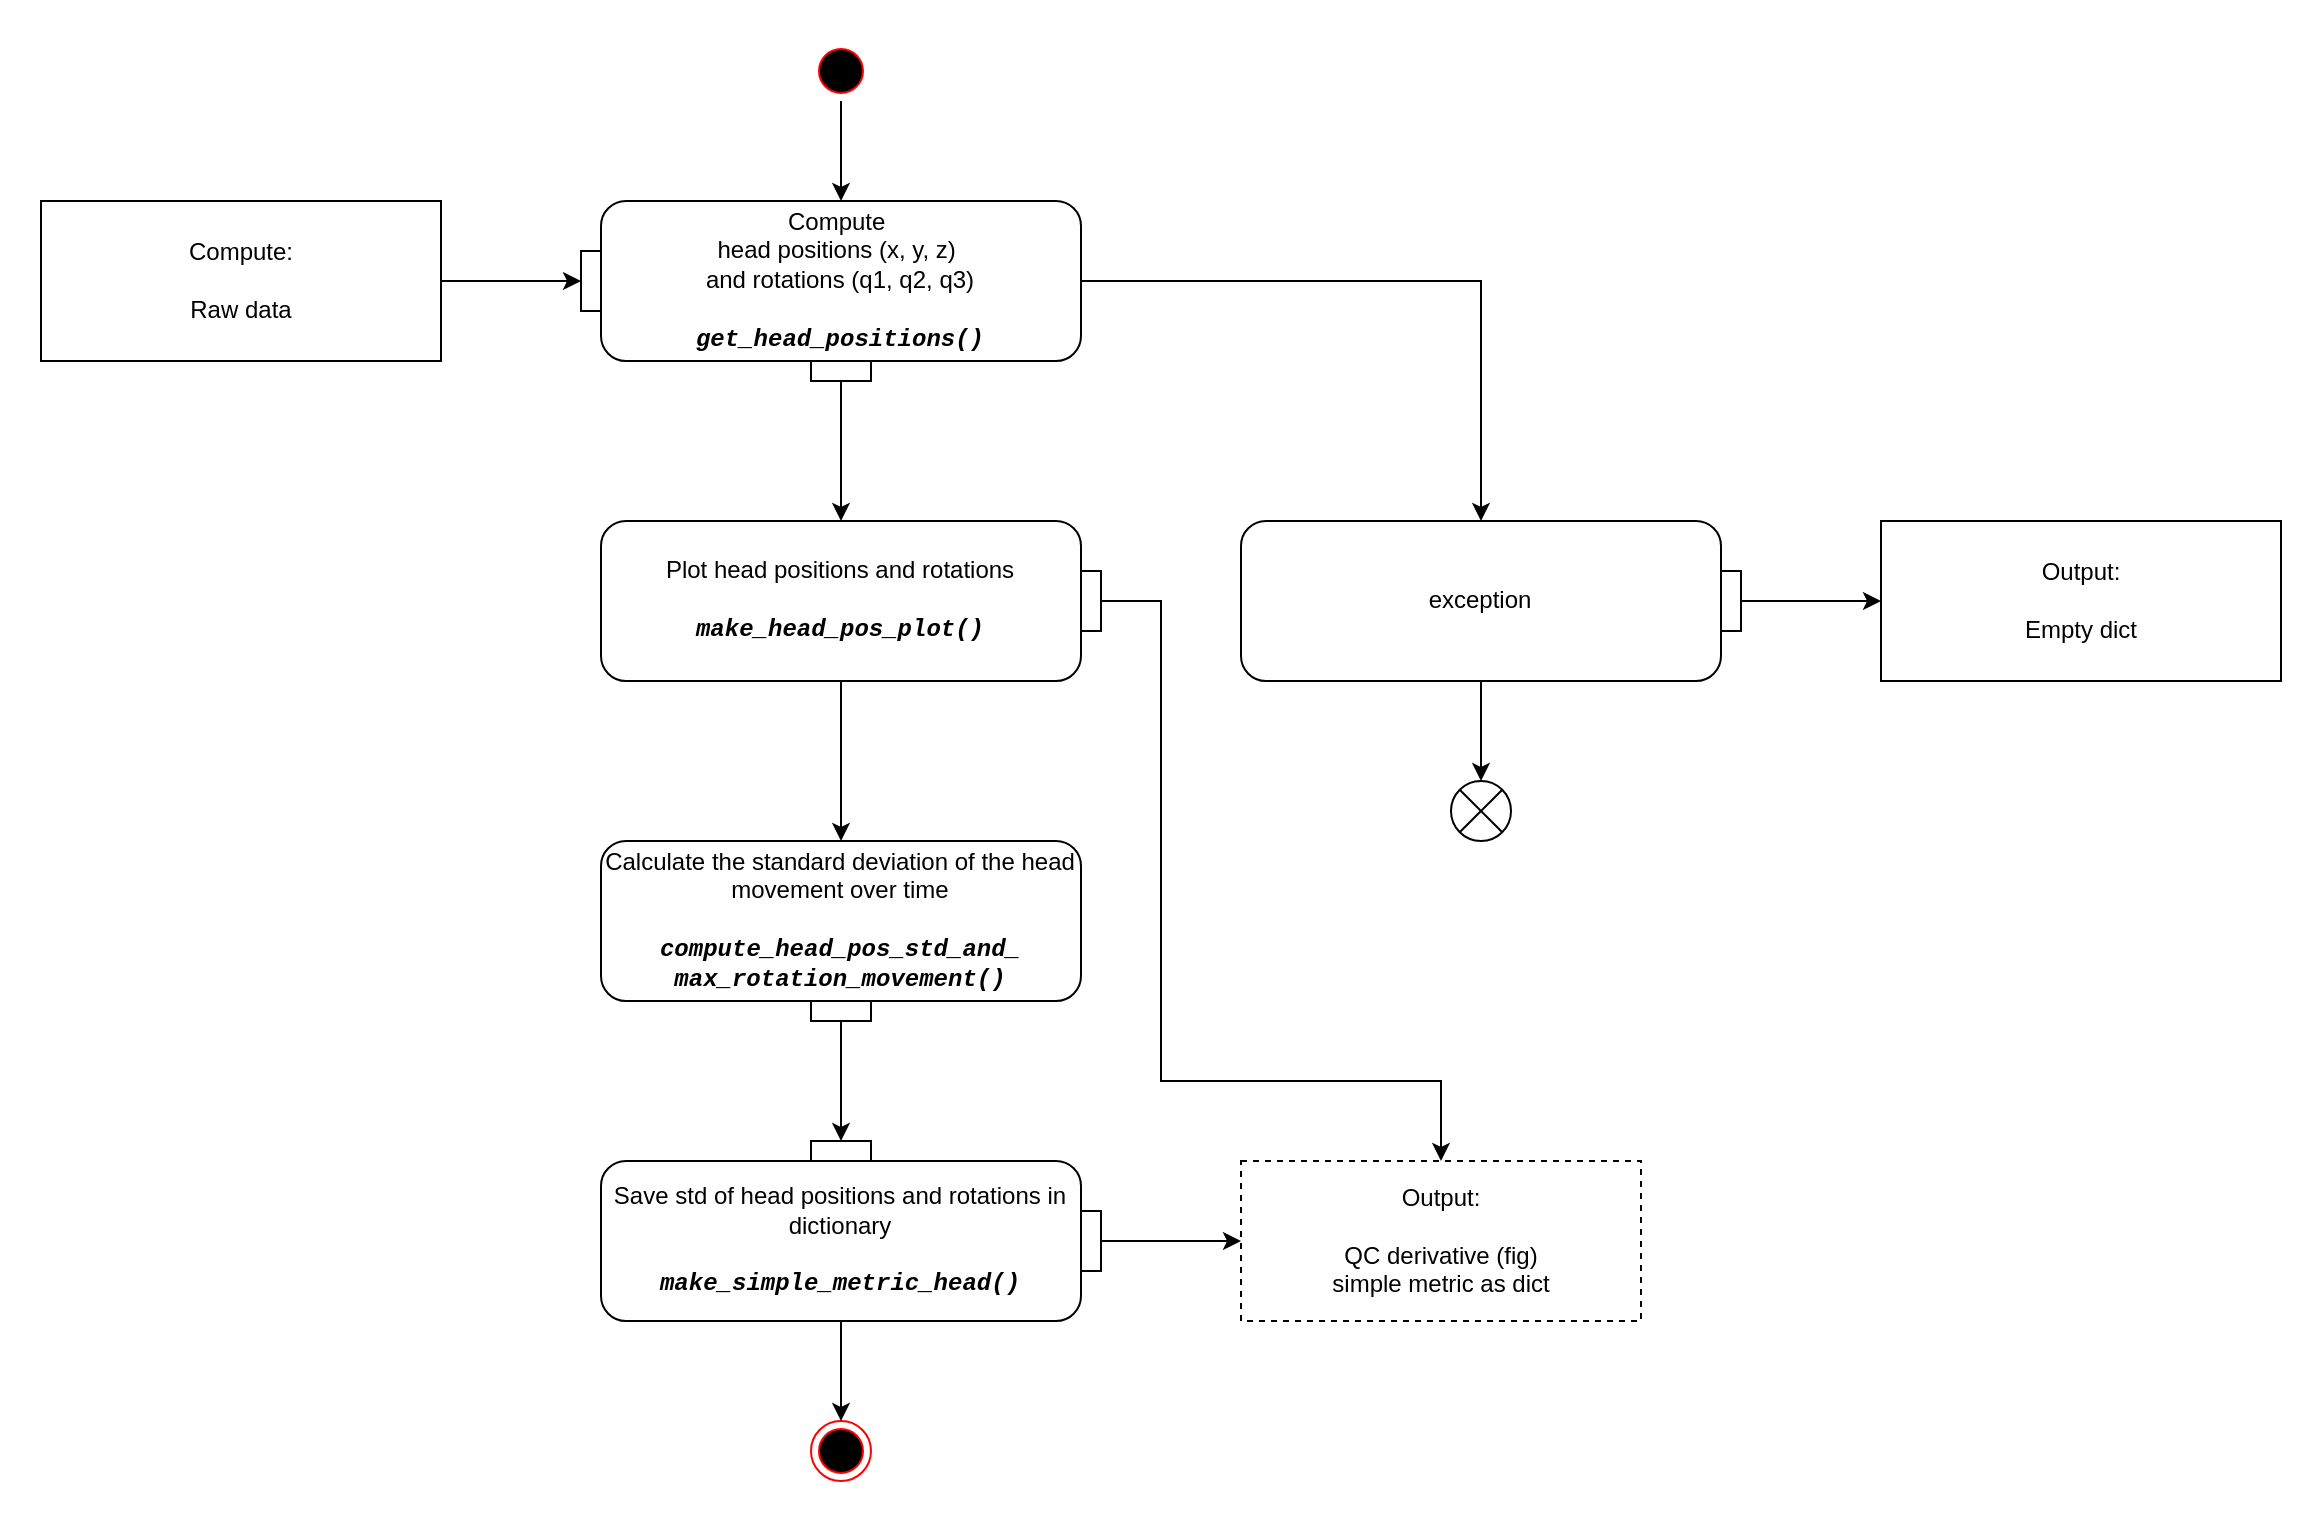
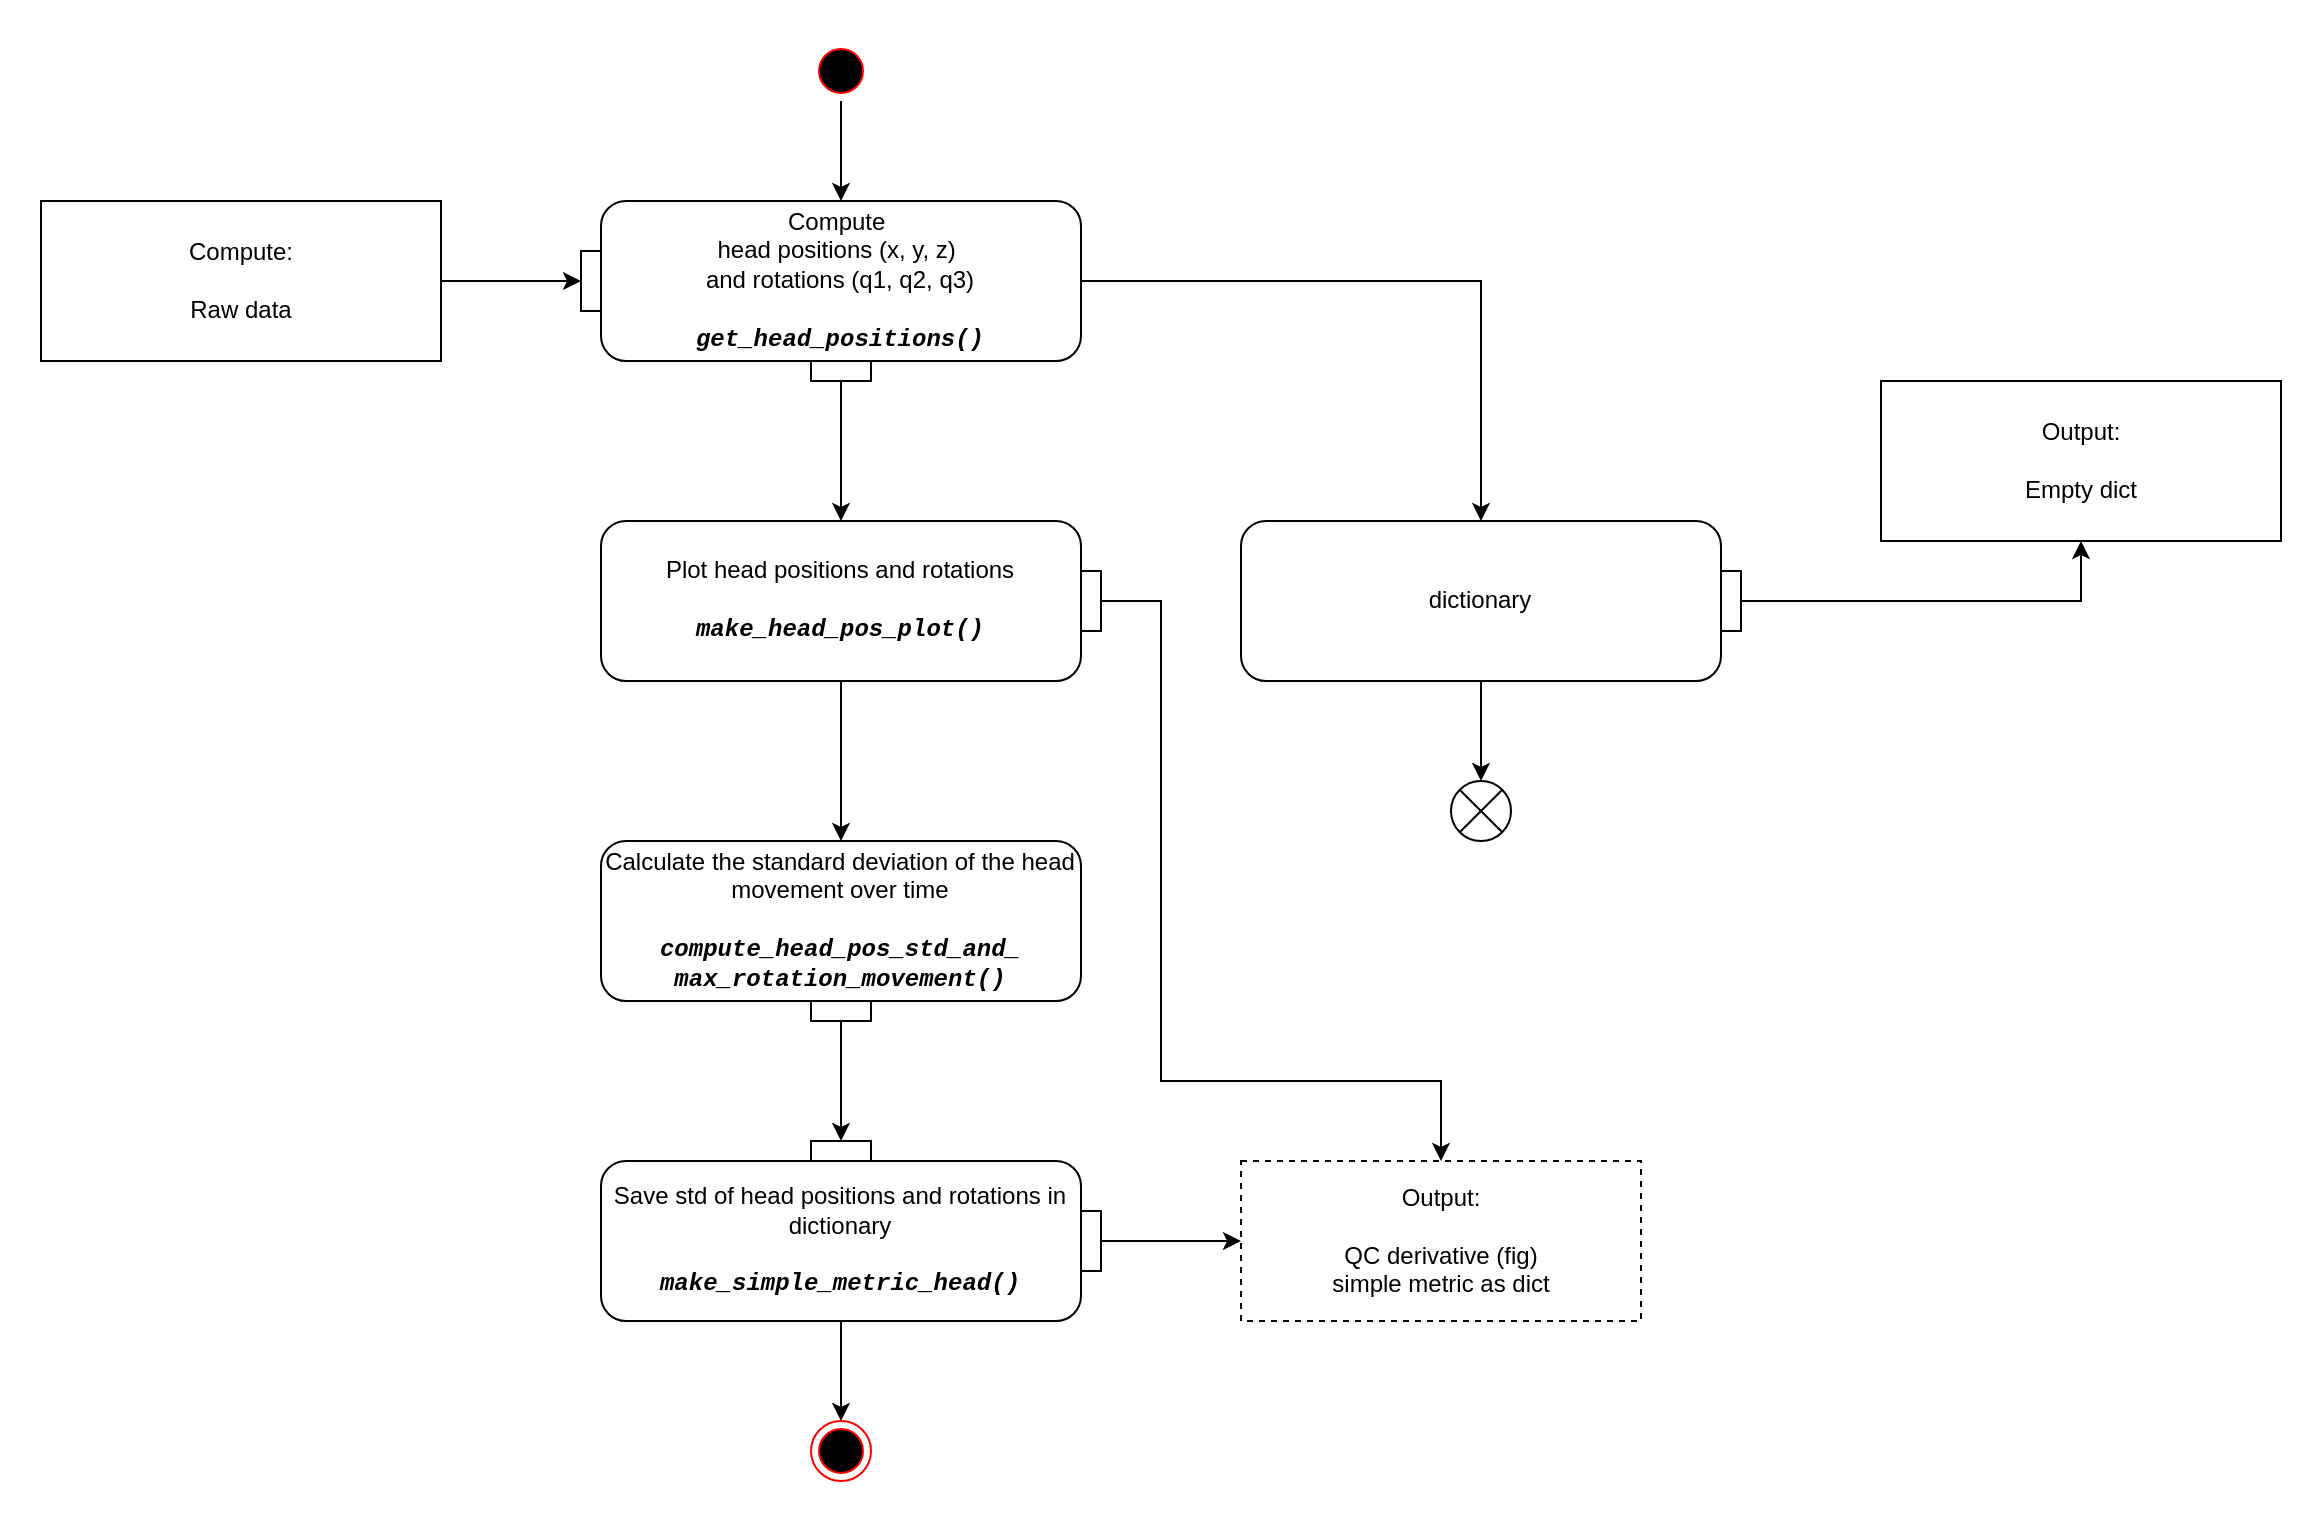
node "exception": label "exception" -> "dictionary"
node "Output: Empty dict": moved (2081, 601) -> (2081, 461)
